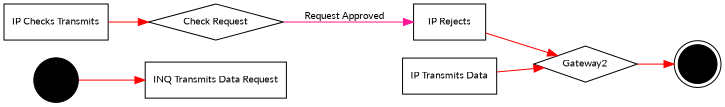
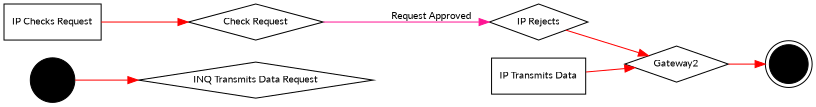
node "IP Checks Transmits": label "IP Checks Transmits" -> "IP Checks Request"
node "IP Rejects": shape box -> diamond
node "INQ Transmits Data Request": shape box -> diamond
